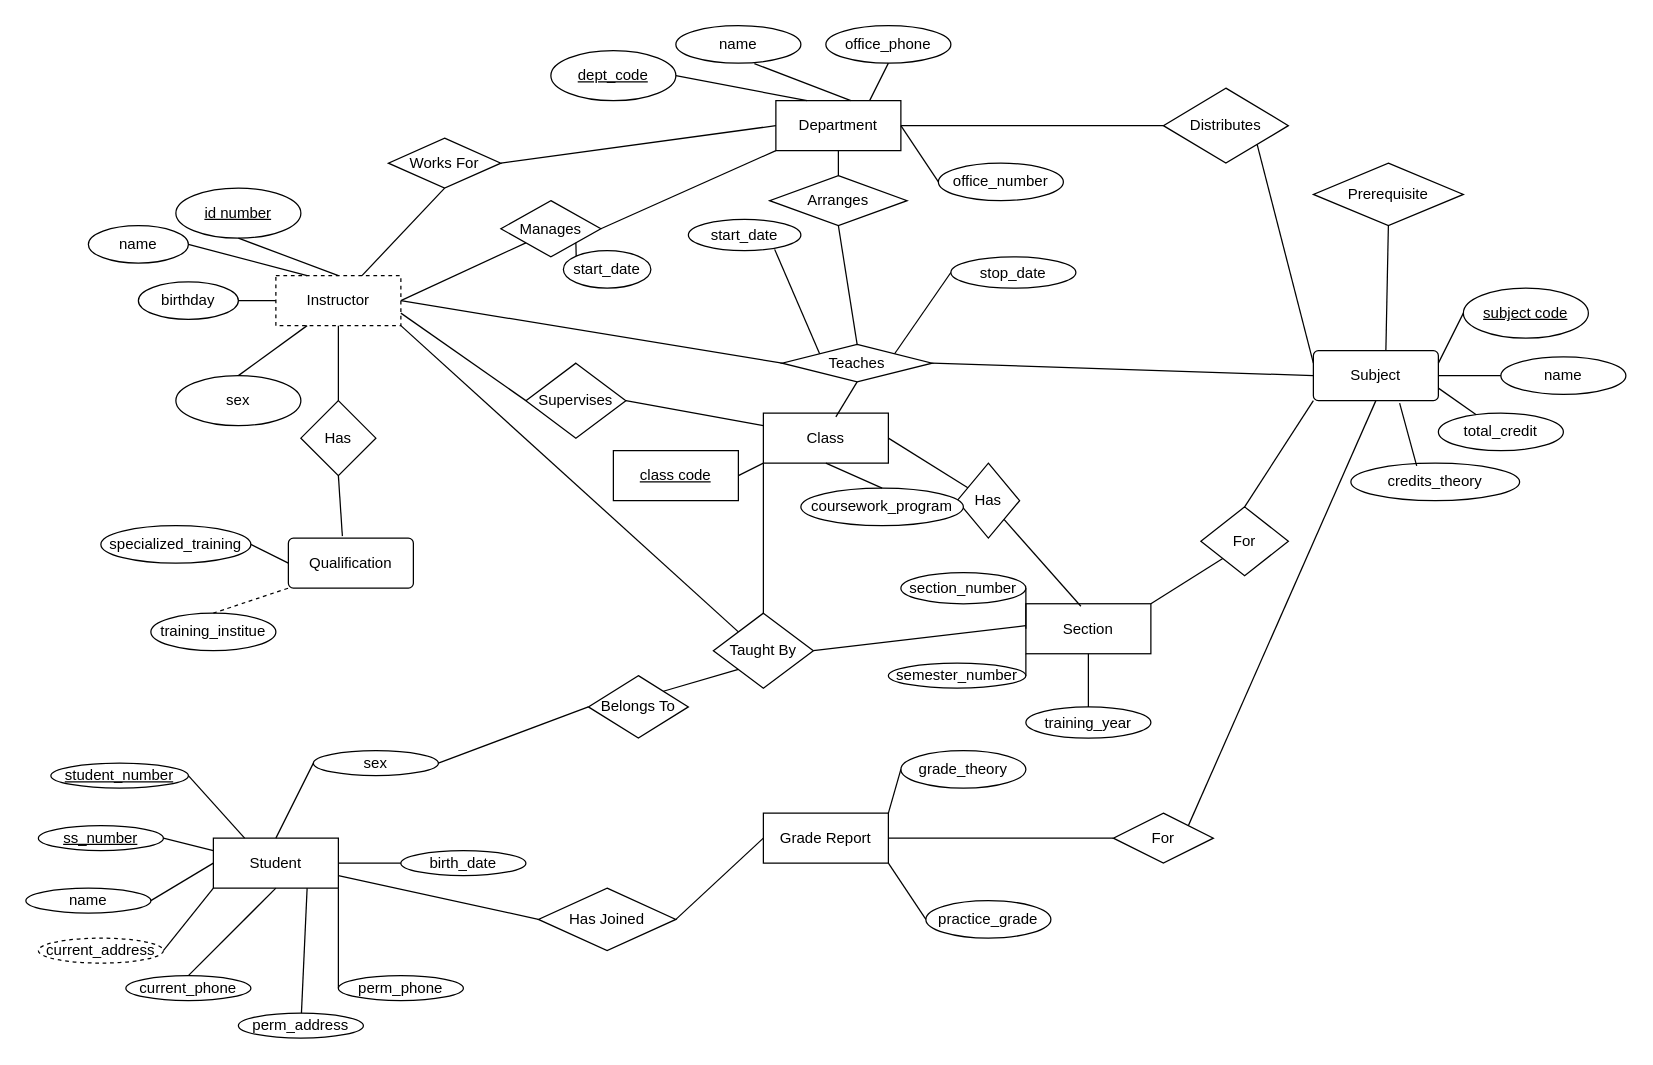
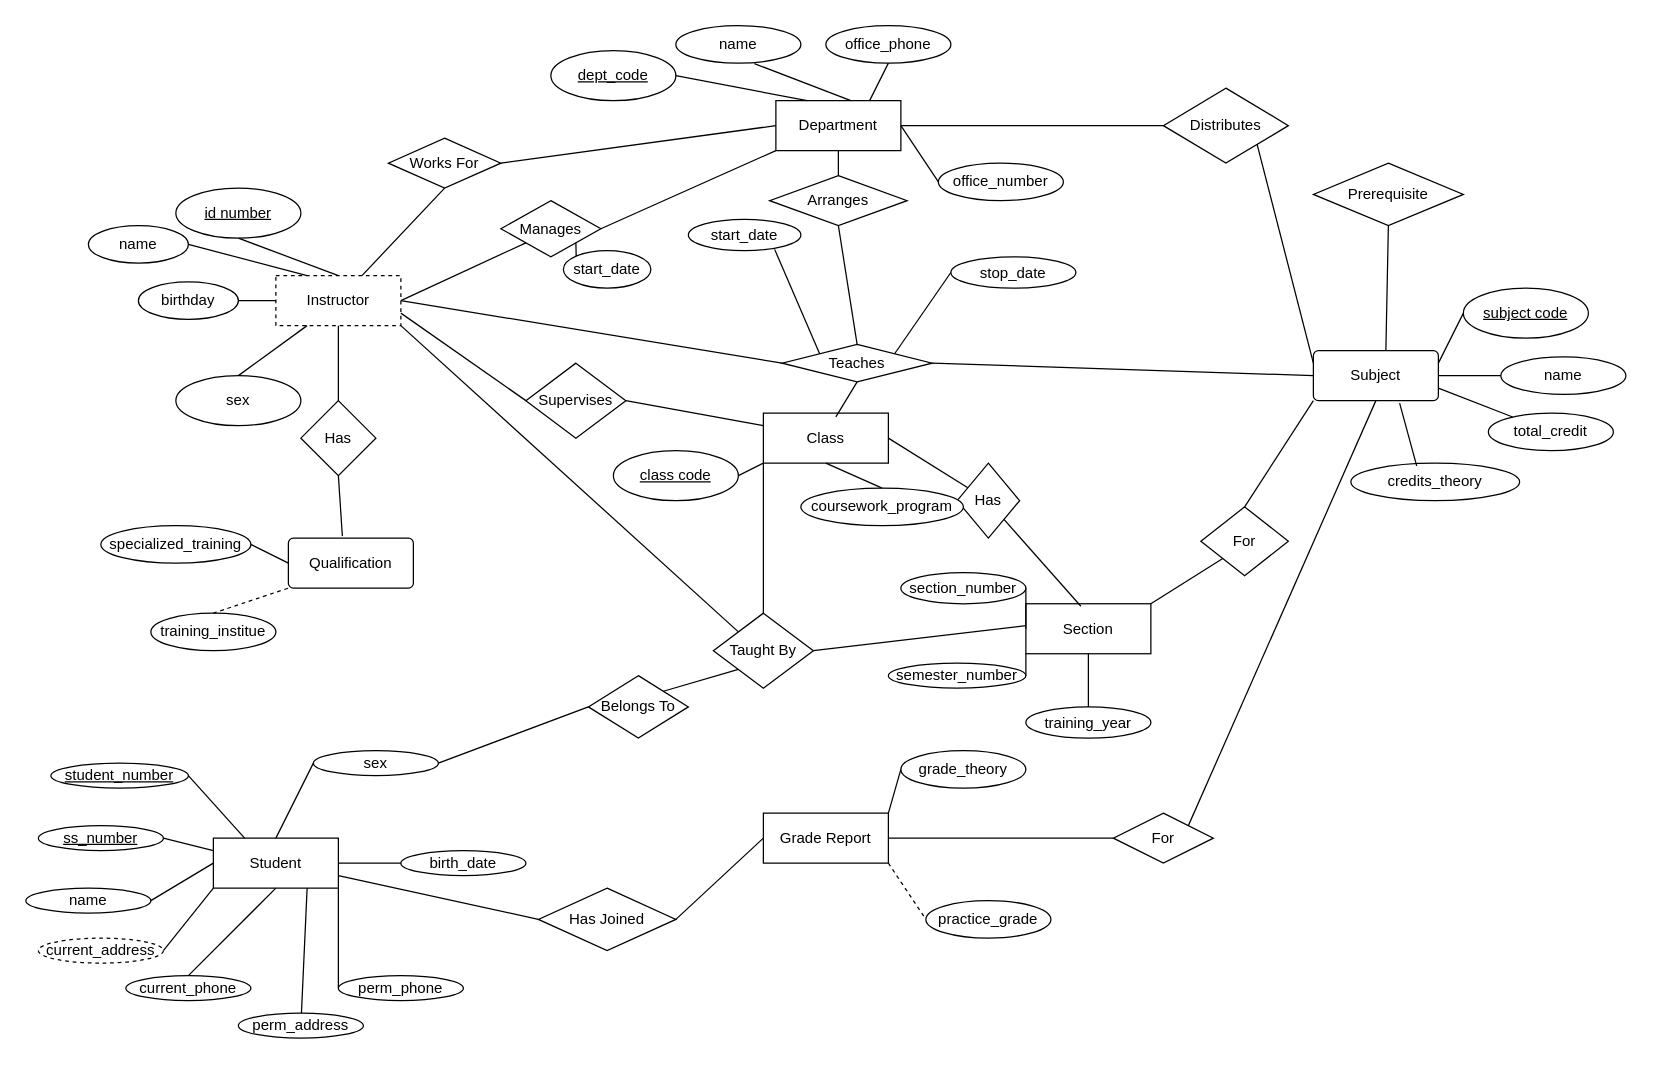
node "total_credit": moved (1501, 432) -> (1551, 432)
node "class code": shape rectangle -> ellipse
edge "Grade Report" -- "practice_grade": style solid -> dashed
